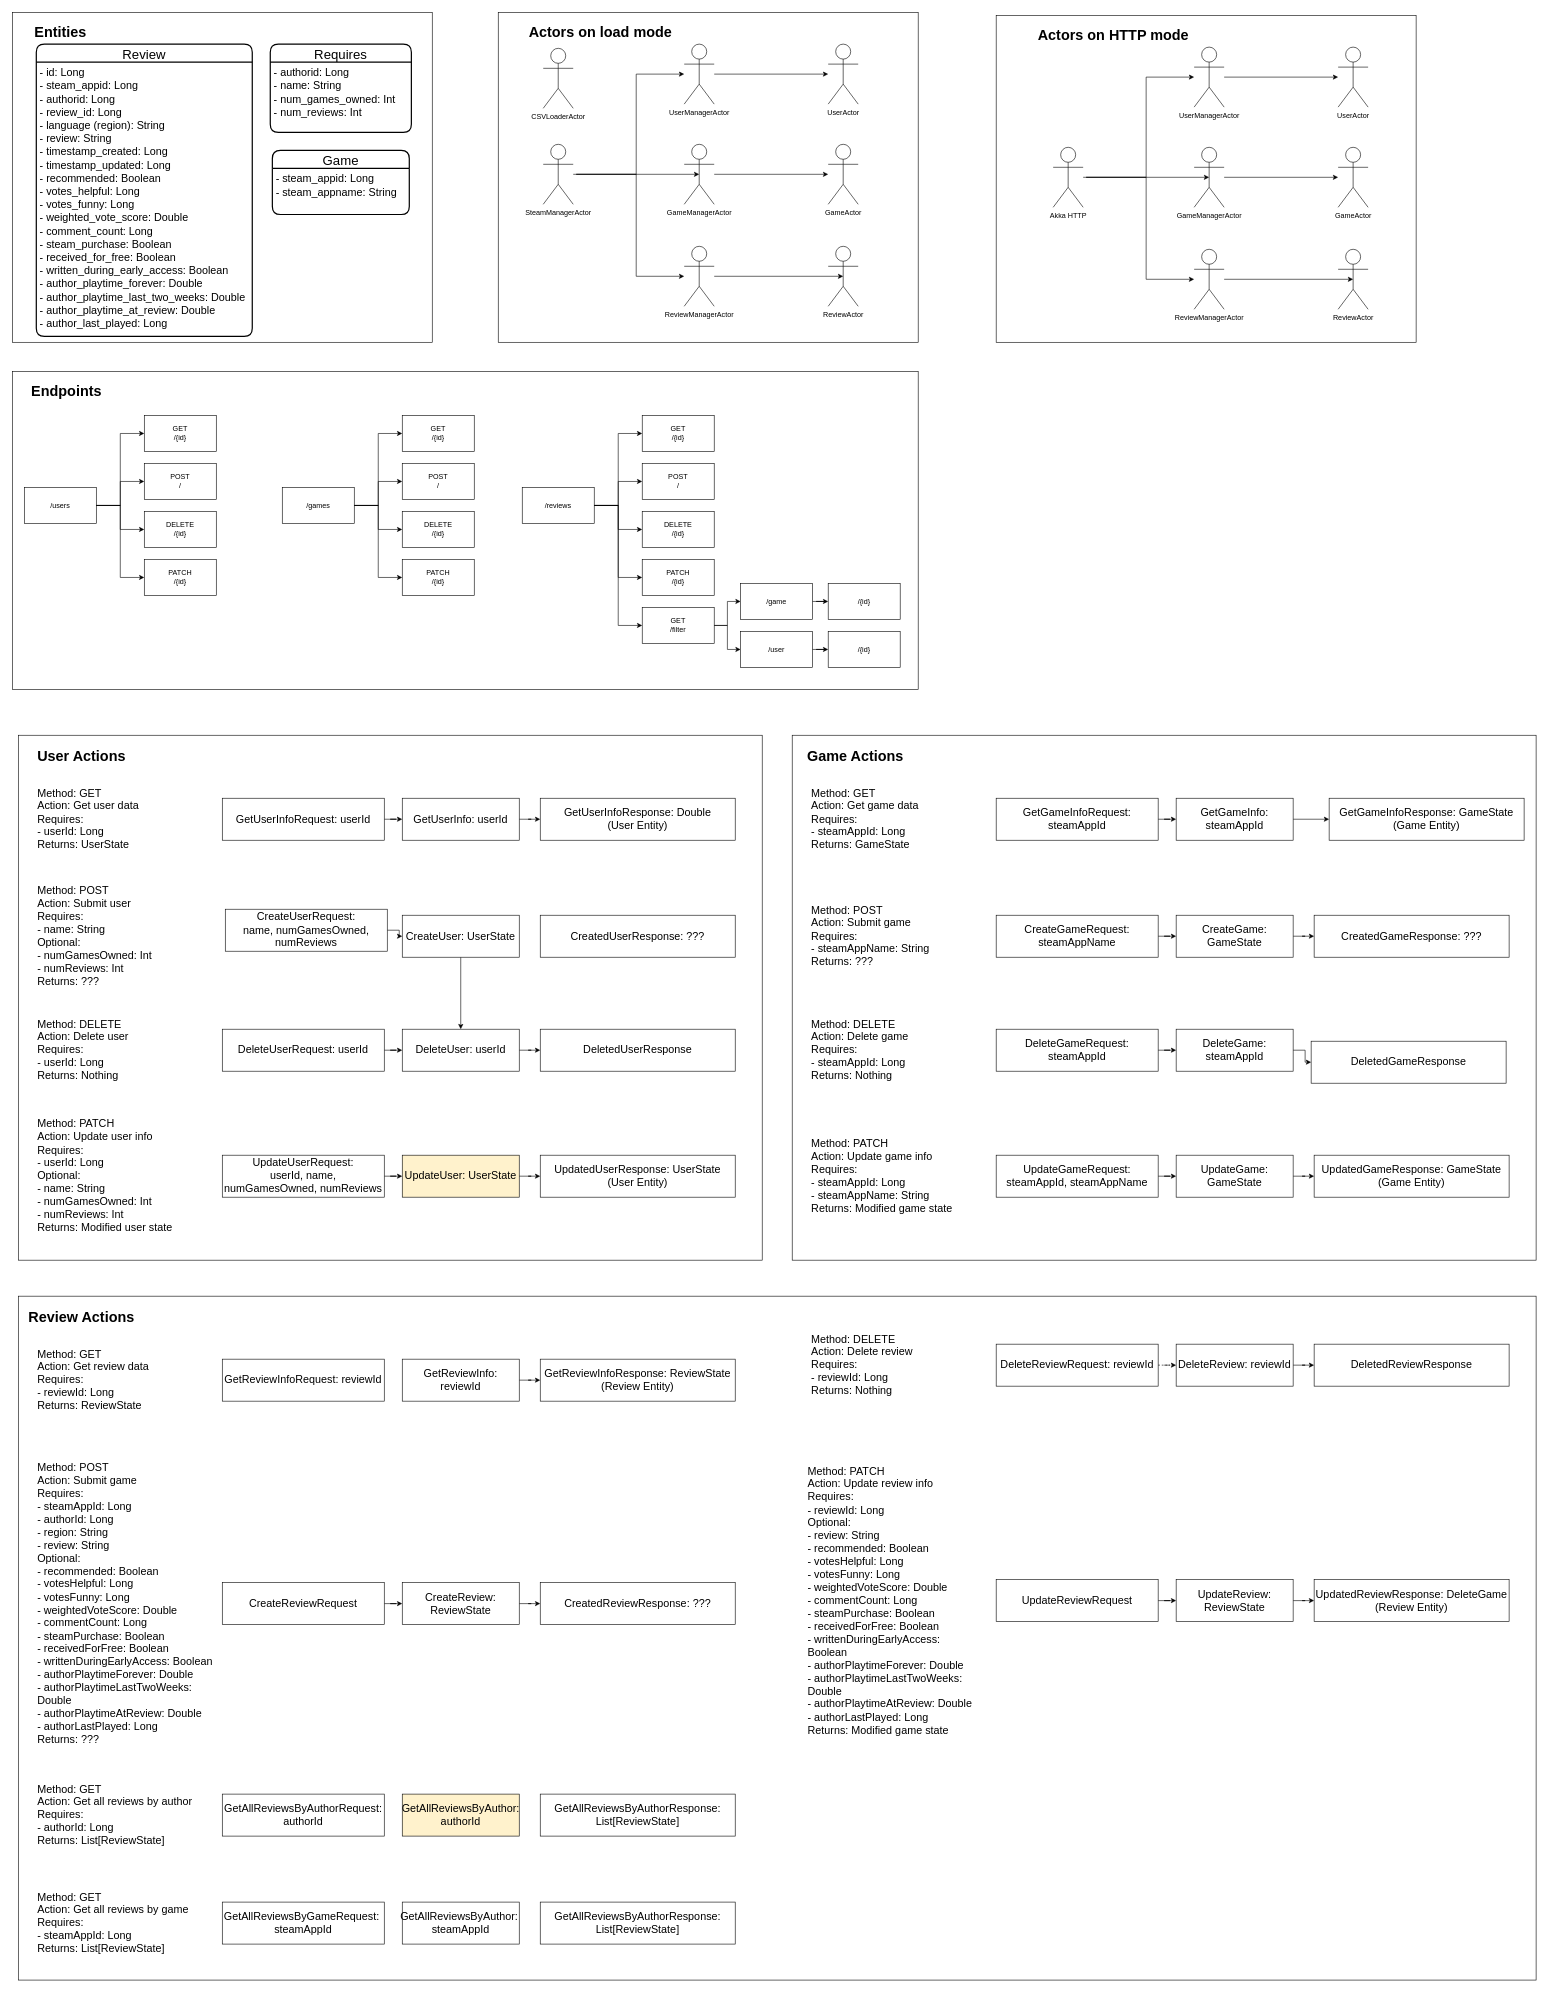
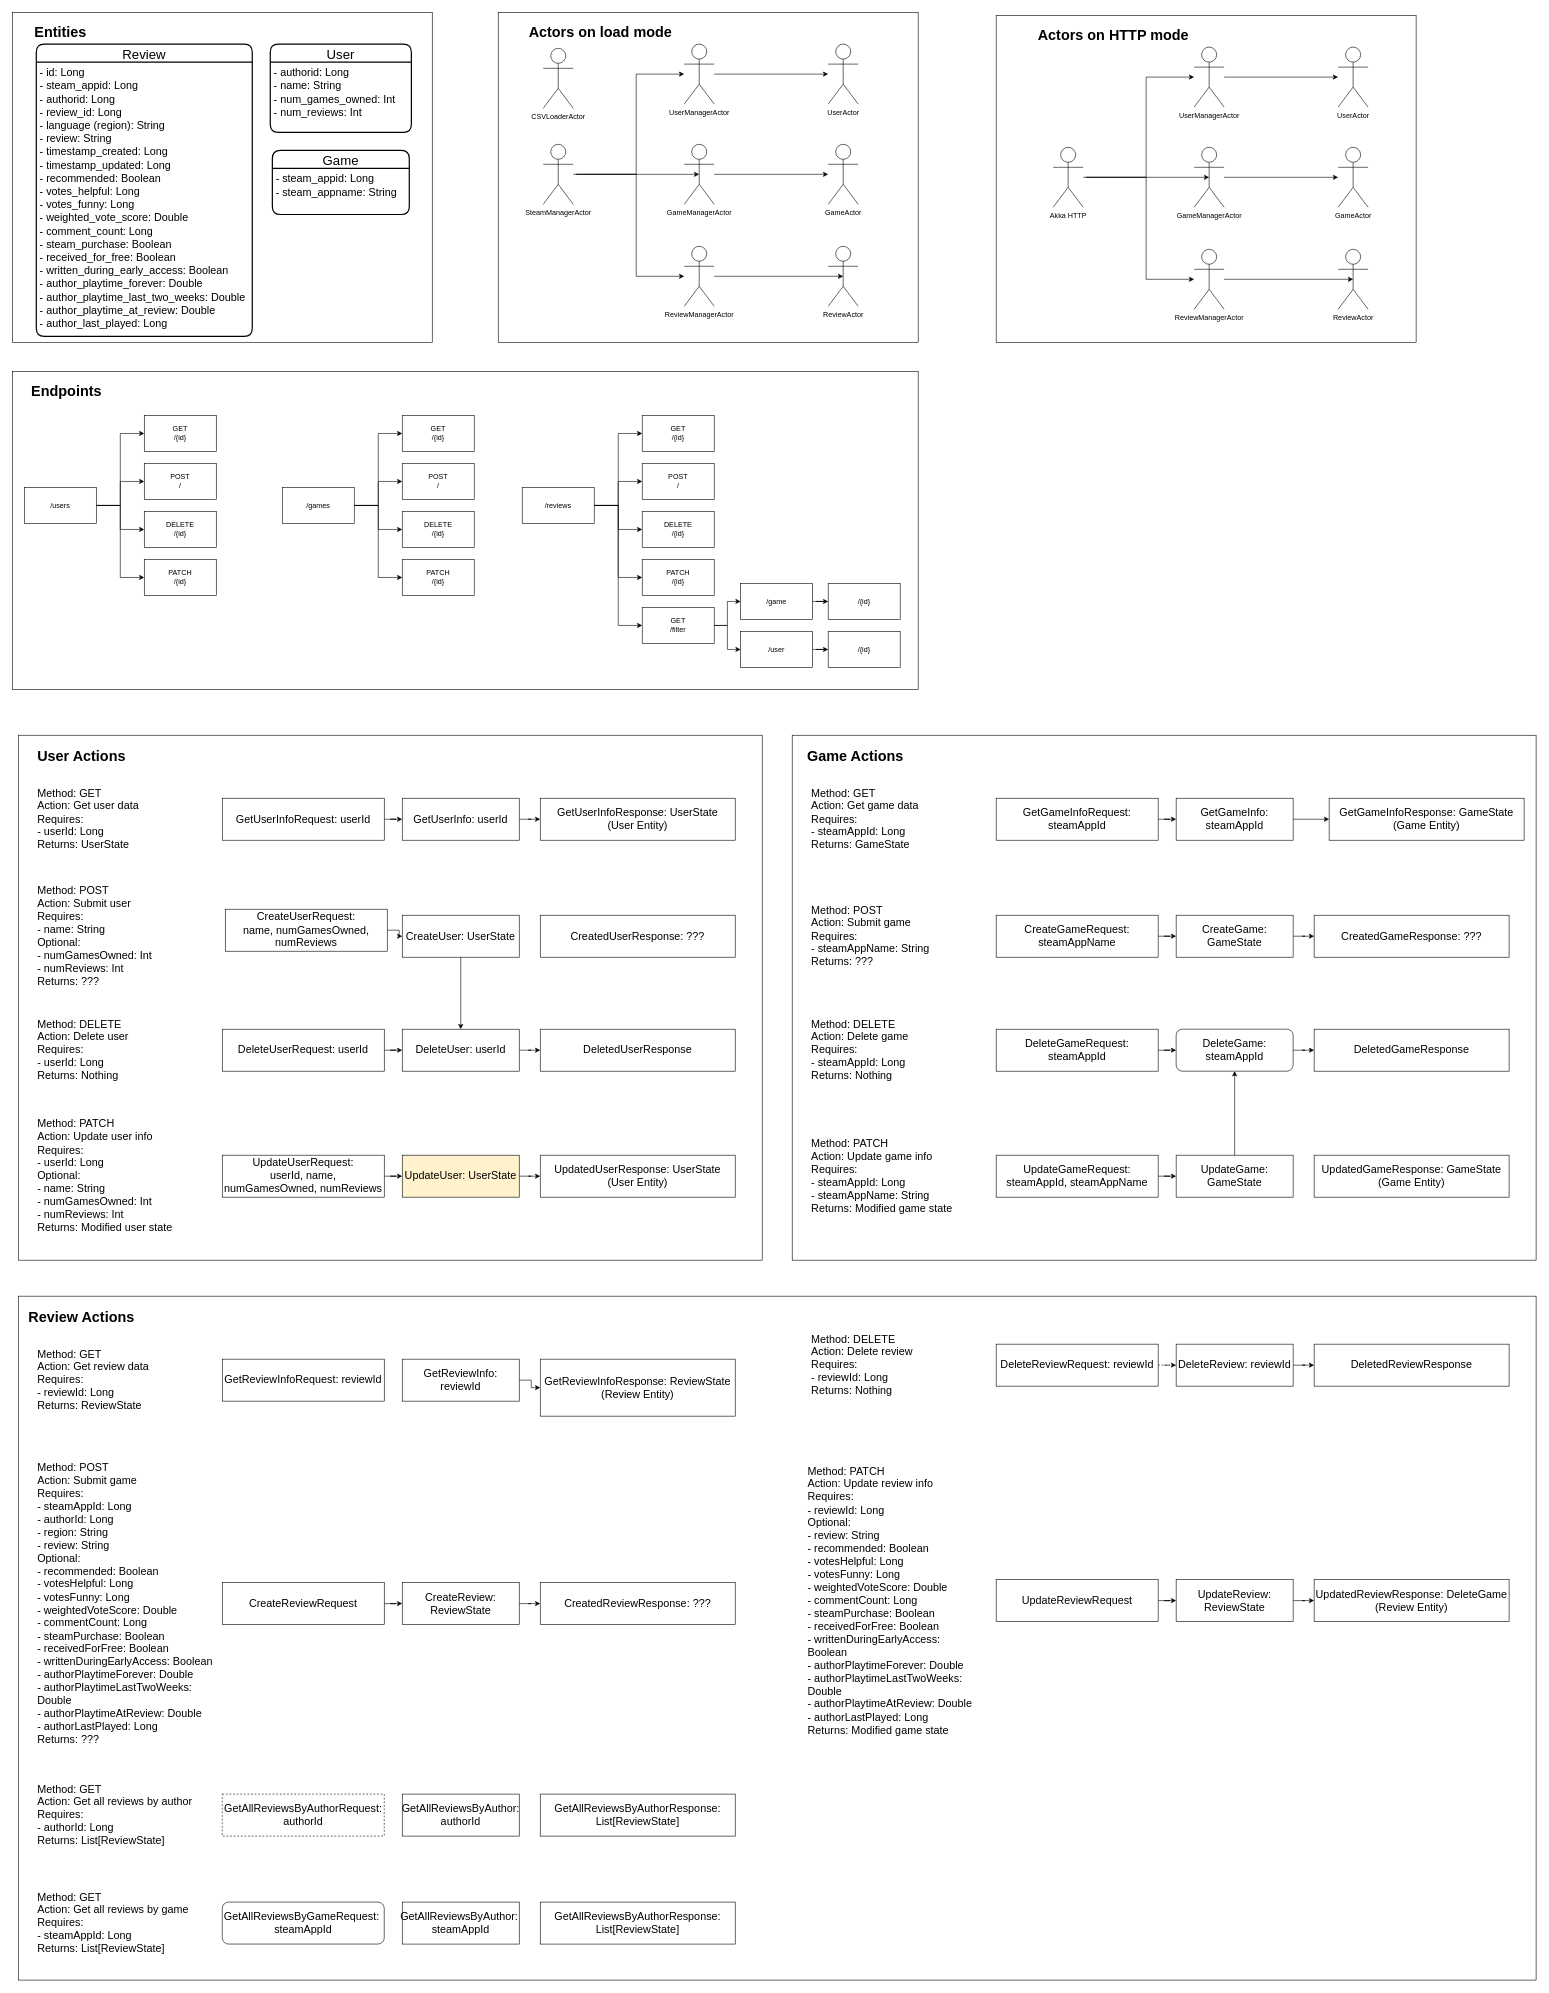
node "Requires": label "Requires" -> "User"
node "GetUserInfoResponse: Double (User Entity)": label "GetUserInfoResponse: Double (User Entity)" -> "GetUserInfoResponse: UserState (User Entity)"
node "DeleteGame: steamAppId": shape rectangle -> rounded rectangle
node "DeletedGameResponse": moved (1409, 1062) -> (1412, 1050)
edge "UpdateGame: GameState" -> "UpdatedGameResponse: GameState (Game Entity)": now "UpdateGame: GameState" -> "DeleteGame: steamAppId"
node "GetReviewInfoResponse: ReviewState (Review Entity)": size 195x42 -> 195x57
node "GetAllReviewsByAuthorRequest: authorId": style solid -> dashed
node "GetAllReviewsByAuthor: authorId": fillcolor #fff2cc -> #ffffff
node "GetAllReviewsByGameRequest: steamAppId": shape rectangle -> rounded rectangle
